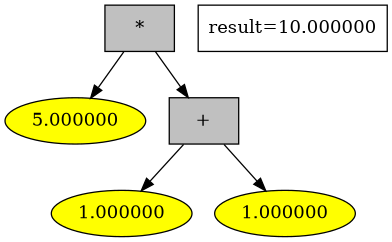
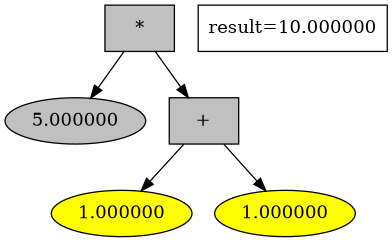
node "5.000000": fillcolor yellow -> grey
